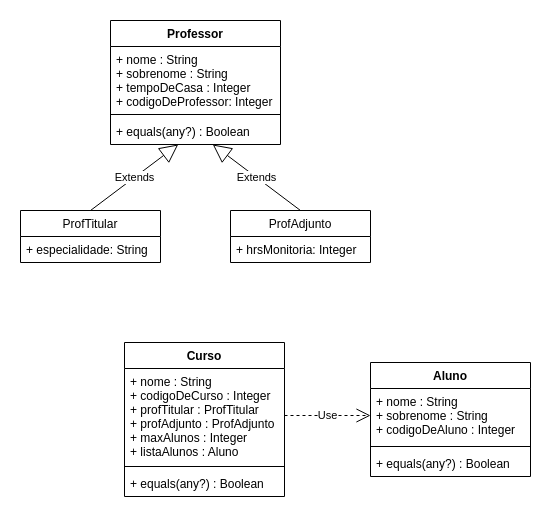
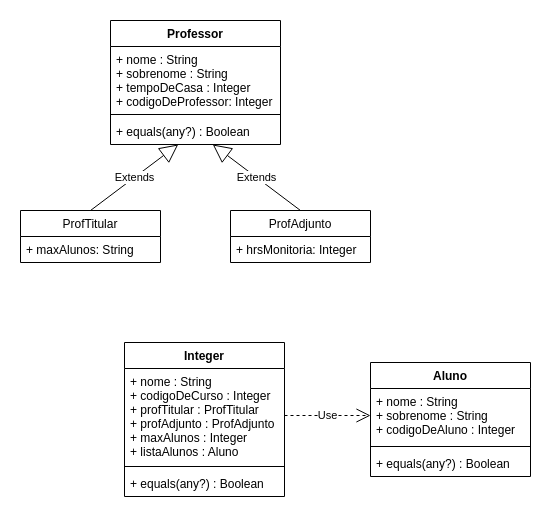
node "+ especialidade: String": label "+ especialidade: String" -> "+ maxAlunos: String"
node "Curso": label "Curso" -> "Integer"
